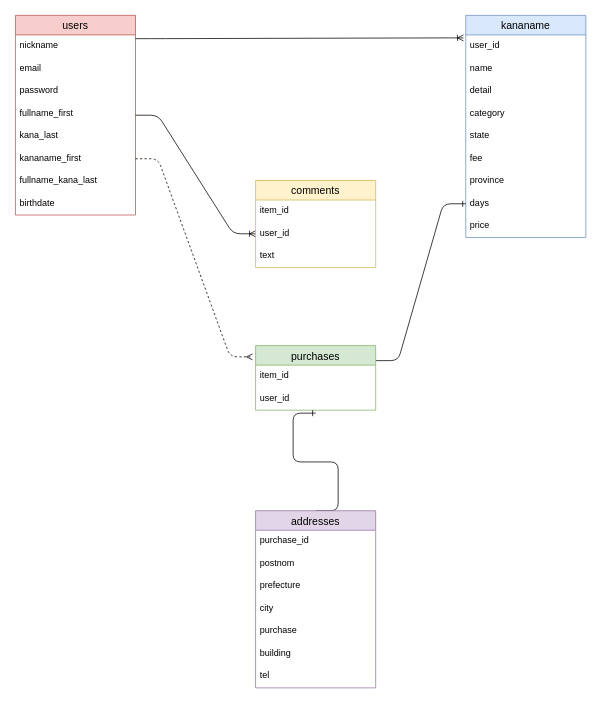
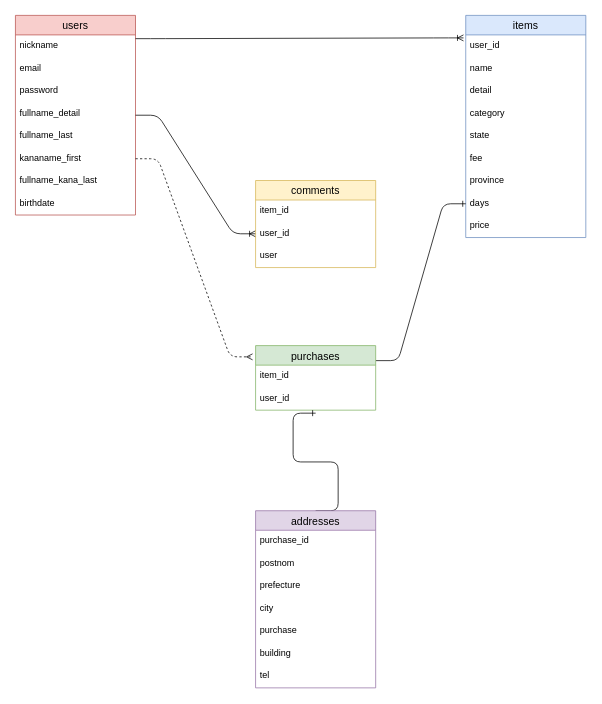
node "kananame": label "kananame" -> "items"
node "fullname_first": label "fullname_first" -> "fullname_detail"
node "kana_last": label "kana_last" -> "fullname_last"
node "text": label "text" -> "user"
